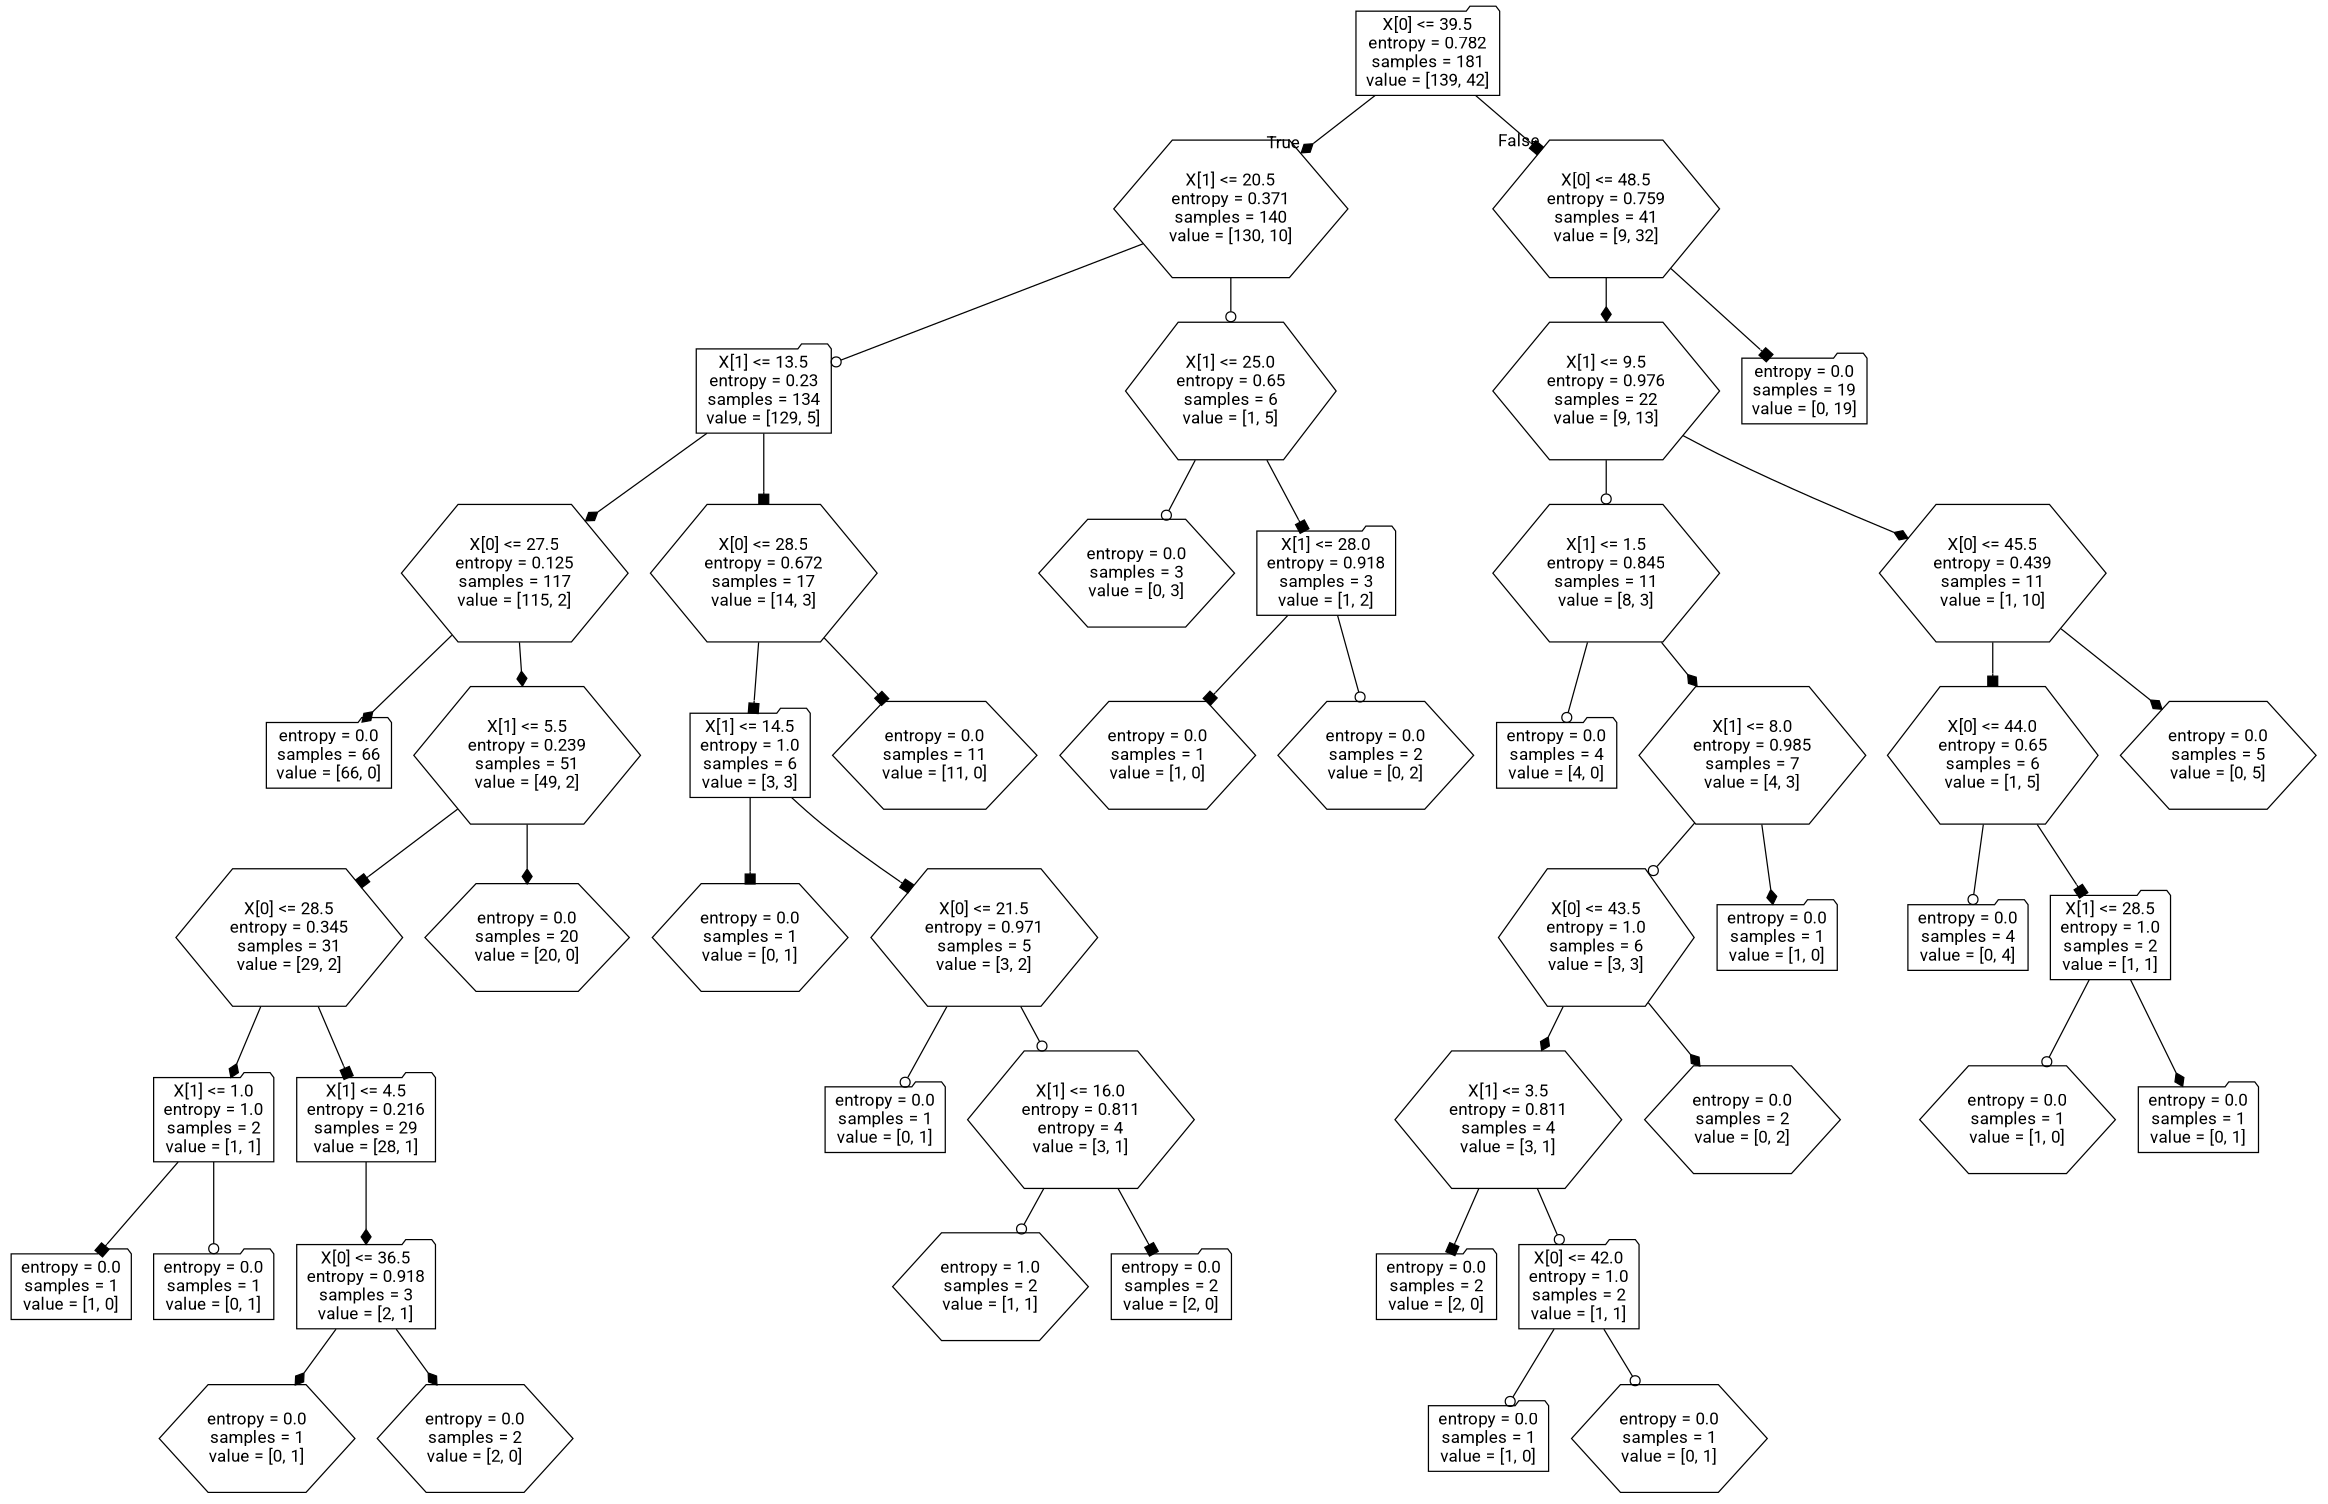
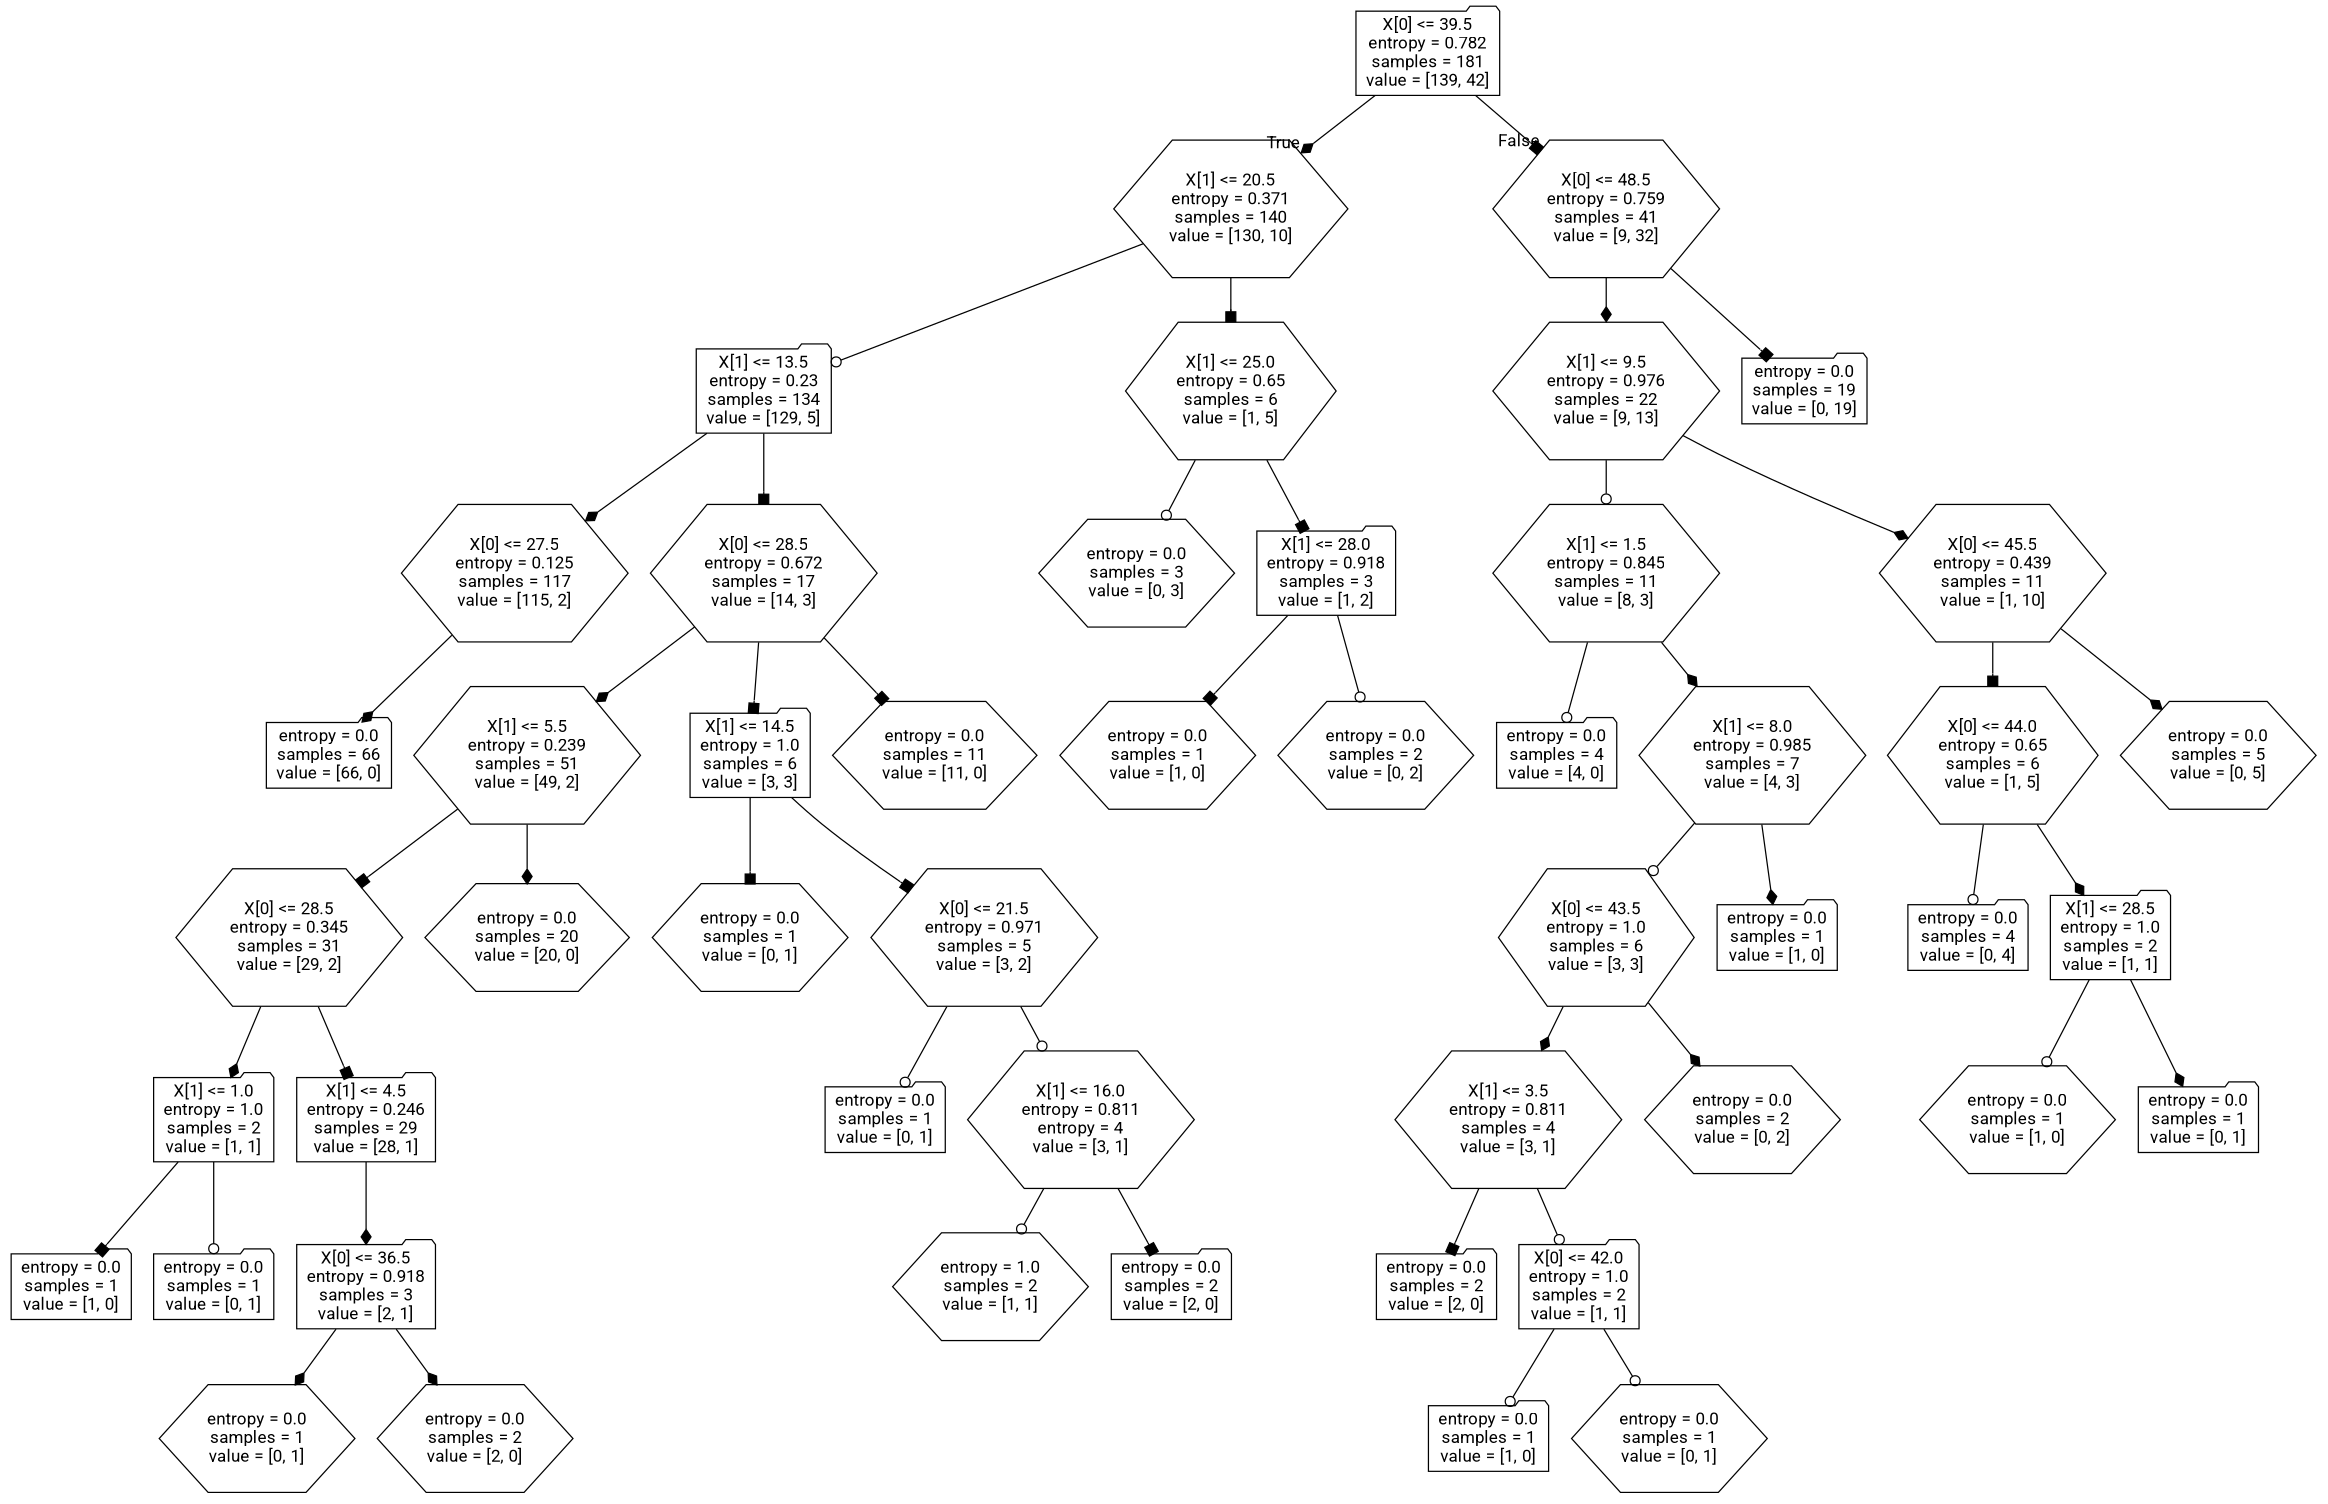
edge "X[1] <= 20.5 entropy = 0.371 samples = 140 value = [130, 10]" -> "X[1] <= 25.0 entropy = 0.65 samples = 6 value = [1, 5]": arrowhead odot -> box
edge "X[0] <= 27.5 entropy = 0.125 samples = 117 value = [115, 2]" -> "X[1] <= 5.5 entropy = 0.239 samples = 51 value = [49, 2]": now "X[0] <= 28.5 entropy = 0.672 samples = 17 value = [14, 3]" -> "X[1] <= 5.5 entropy = 0.239 samples = 51 value = [49, 2]"
edge "X[0] <= 44.0 entropy = 0.65 samples = 6 value = [1, 5]" -> "X[1] <= 28.5 entropy = 1.0 samples = 2 value = [1, 1]": arrowhead box -> diamond
node "X[1] <= 4.5 entropy = 0.216 samples = 29 value = [28, 1]": label "X[1] <= 4.5 entropy = 0.216 samples = 29 value = [28, 1]" -> "X[1] <= 4.5 entropy = 0.246 samples = 29 value = [28, 1]"
